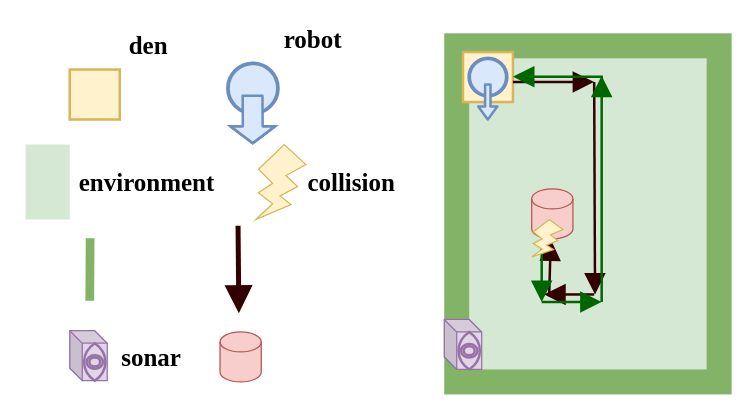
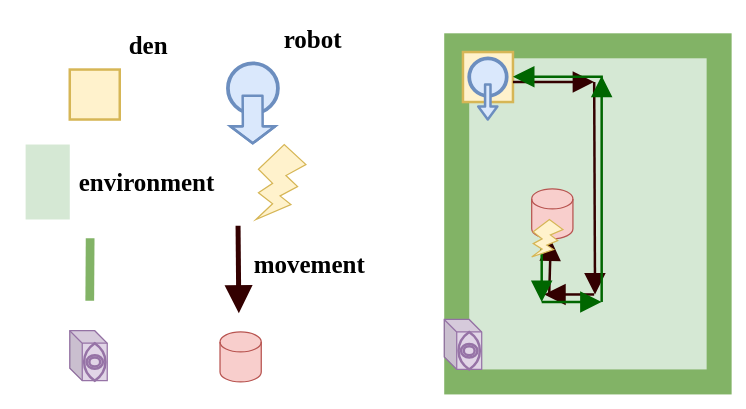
node "collision": removed
node "movement": added
node "sonar": removed
